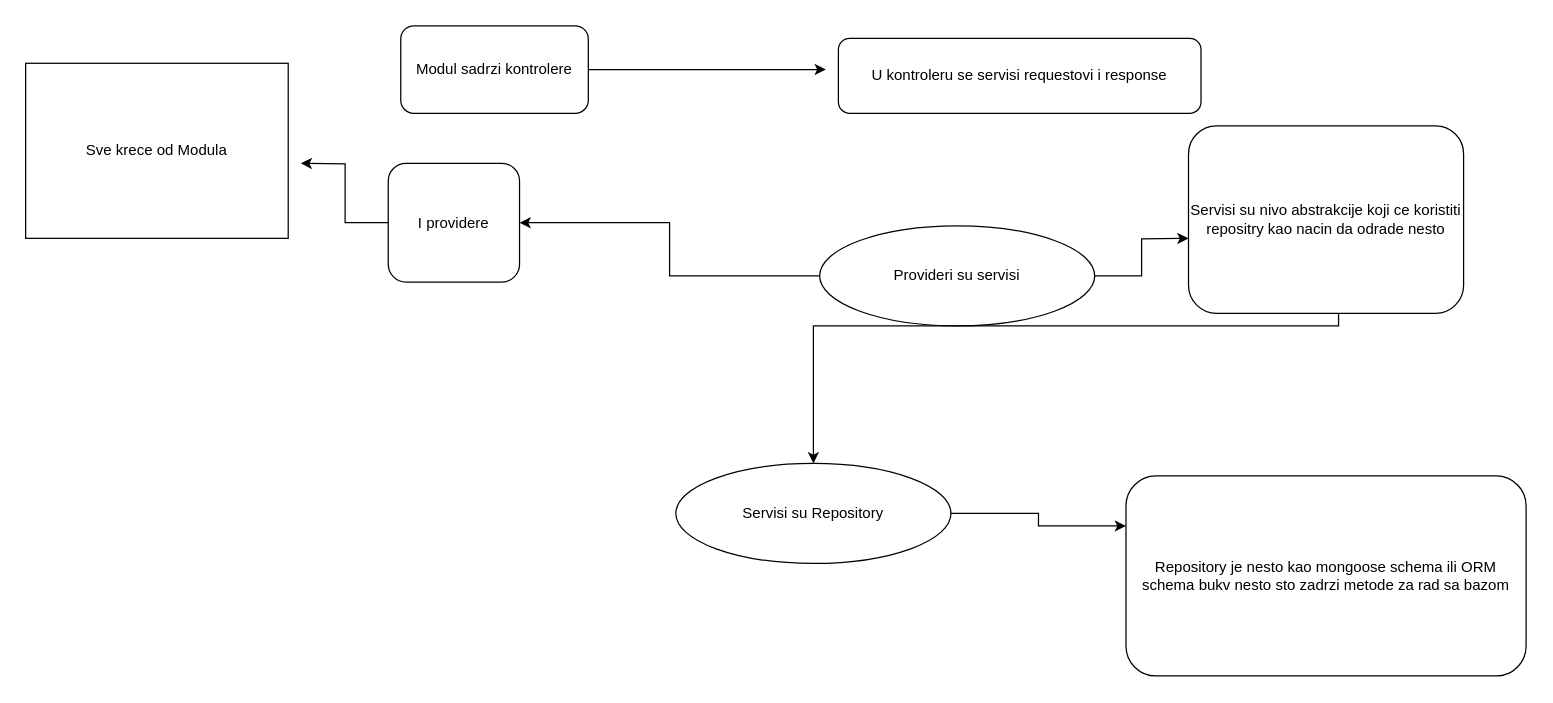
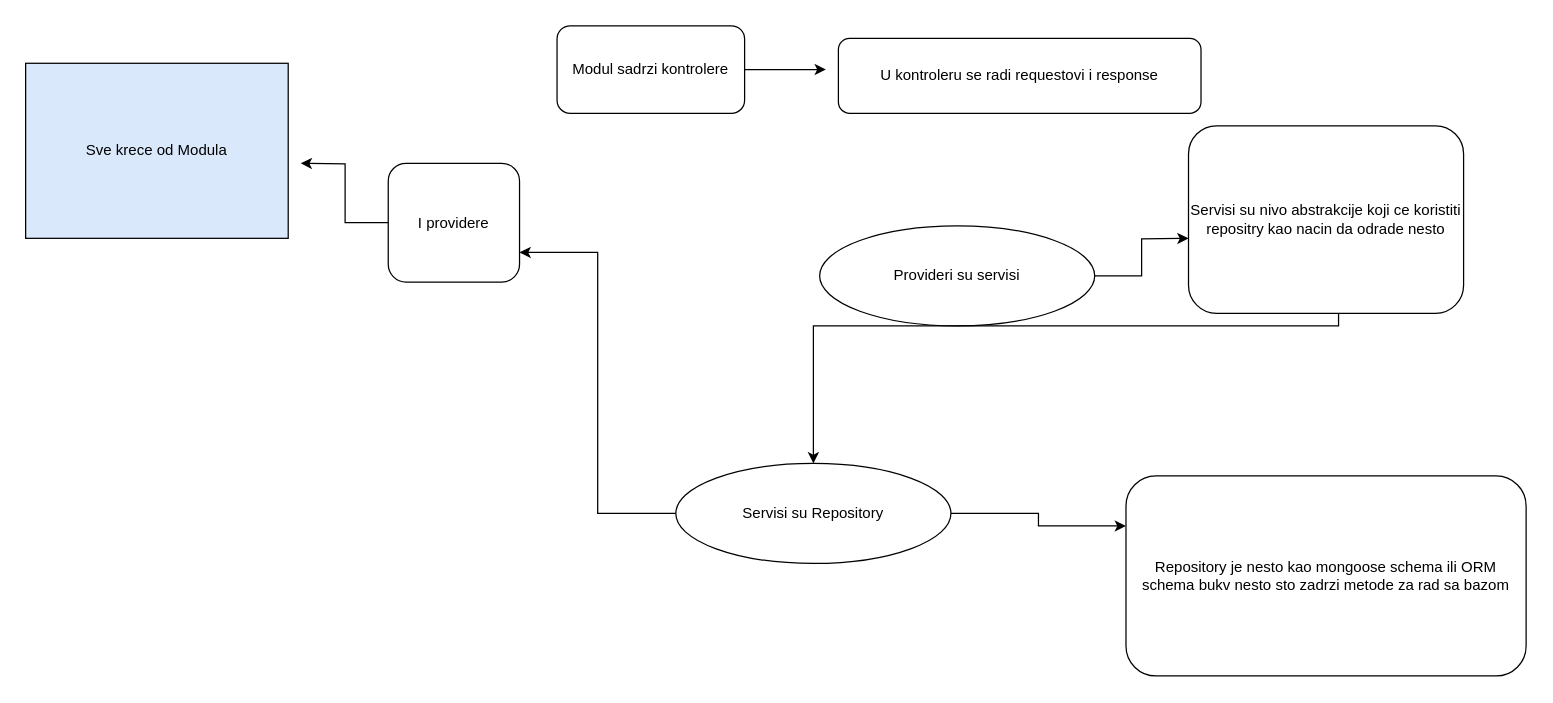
node "Modul sadrzi kontrolere": moved (494, 69) -> (651, 69)
node "U kontroleru se servisi requestovi i response": label "U kontroleru se servisi requestovi i response" -> "U kontroleru se radi requestovi i response"
node "Sve krece od Modula": fillcolor #ffffff -> #dae8fc
edge "Provideri su servisi" -> "I providere": removed
edge "Servisi su Repository" -> "I providere": added
